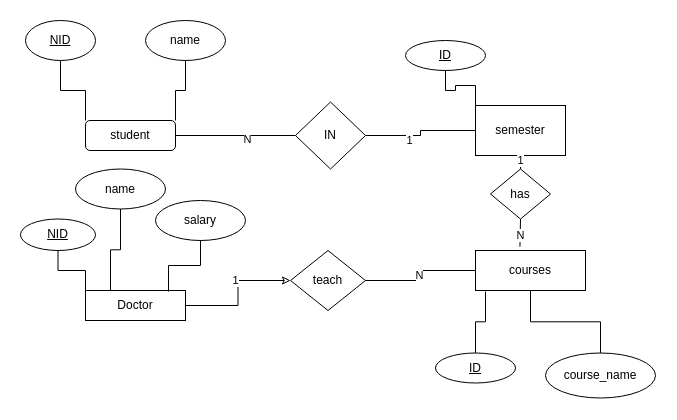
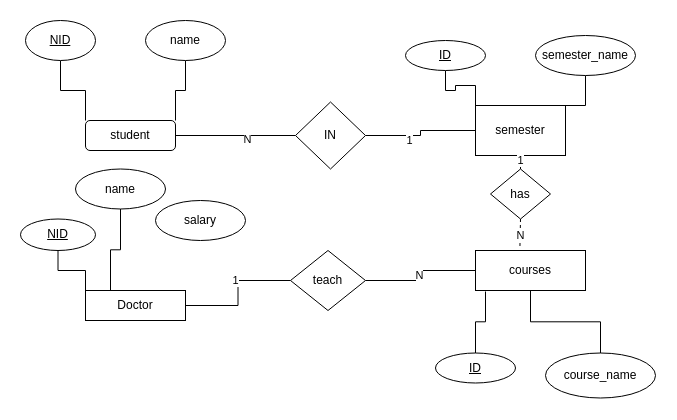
node "semester_name": added
edge "semester_name" -- "semester": added
edge "has" -- "courses": style solid -> dashed
edge "salary" -- "Doctor": removed
edge "Doctor" -> "teach": arrowhead classic -> none
